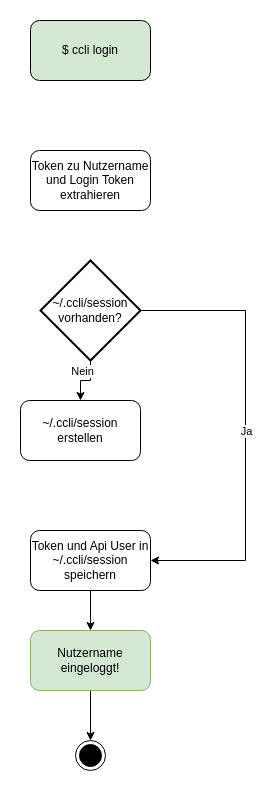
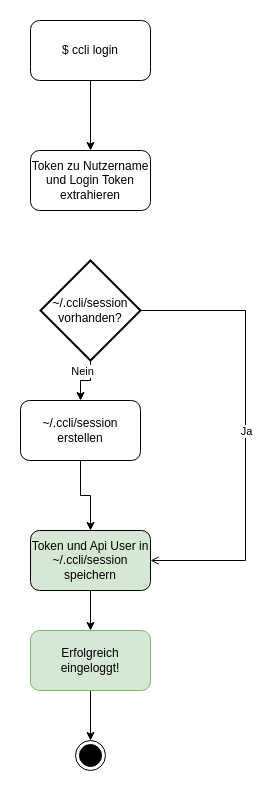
node "$ ccli login": fillcolor #d5e8d4 -> #ffffff
edge "$ ccli login" -> "Token zu Nutzername und Login Token extrahieren": added
edge "~/.ccli/session erstellen" -> "Token und Api User in ~/.ccli/session speichern": added
node "Token und Api User in ~/.ccli/session speichern": fillcolor #ffffff -> #d5e8d4
edge "~/.ccli/session vorhanden?" -> "Token und Api User in ~/.ccli/session speichern": arrowhead classic -> open
node "Nutzername eingeloggt!": label "Nutzername eingeloggt!" -> "Erfolgreich eingeloggt!"
